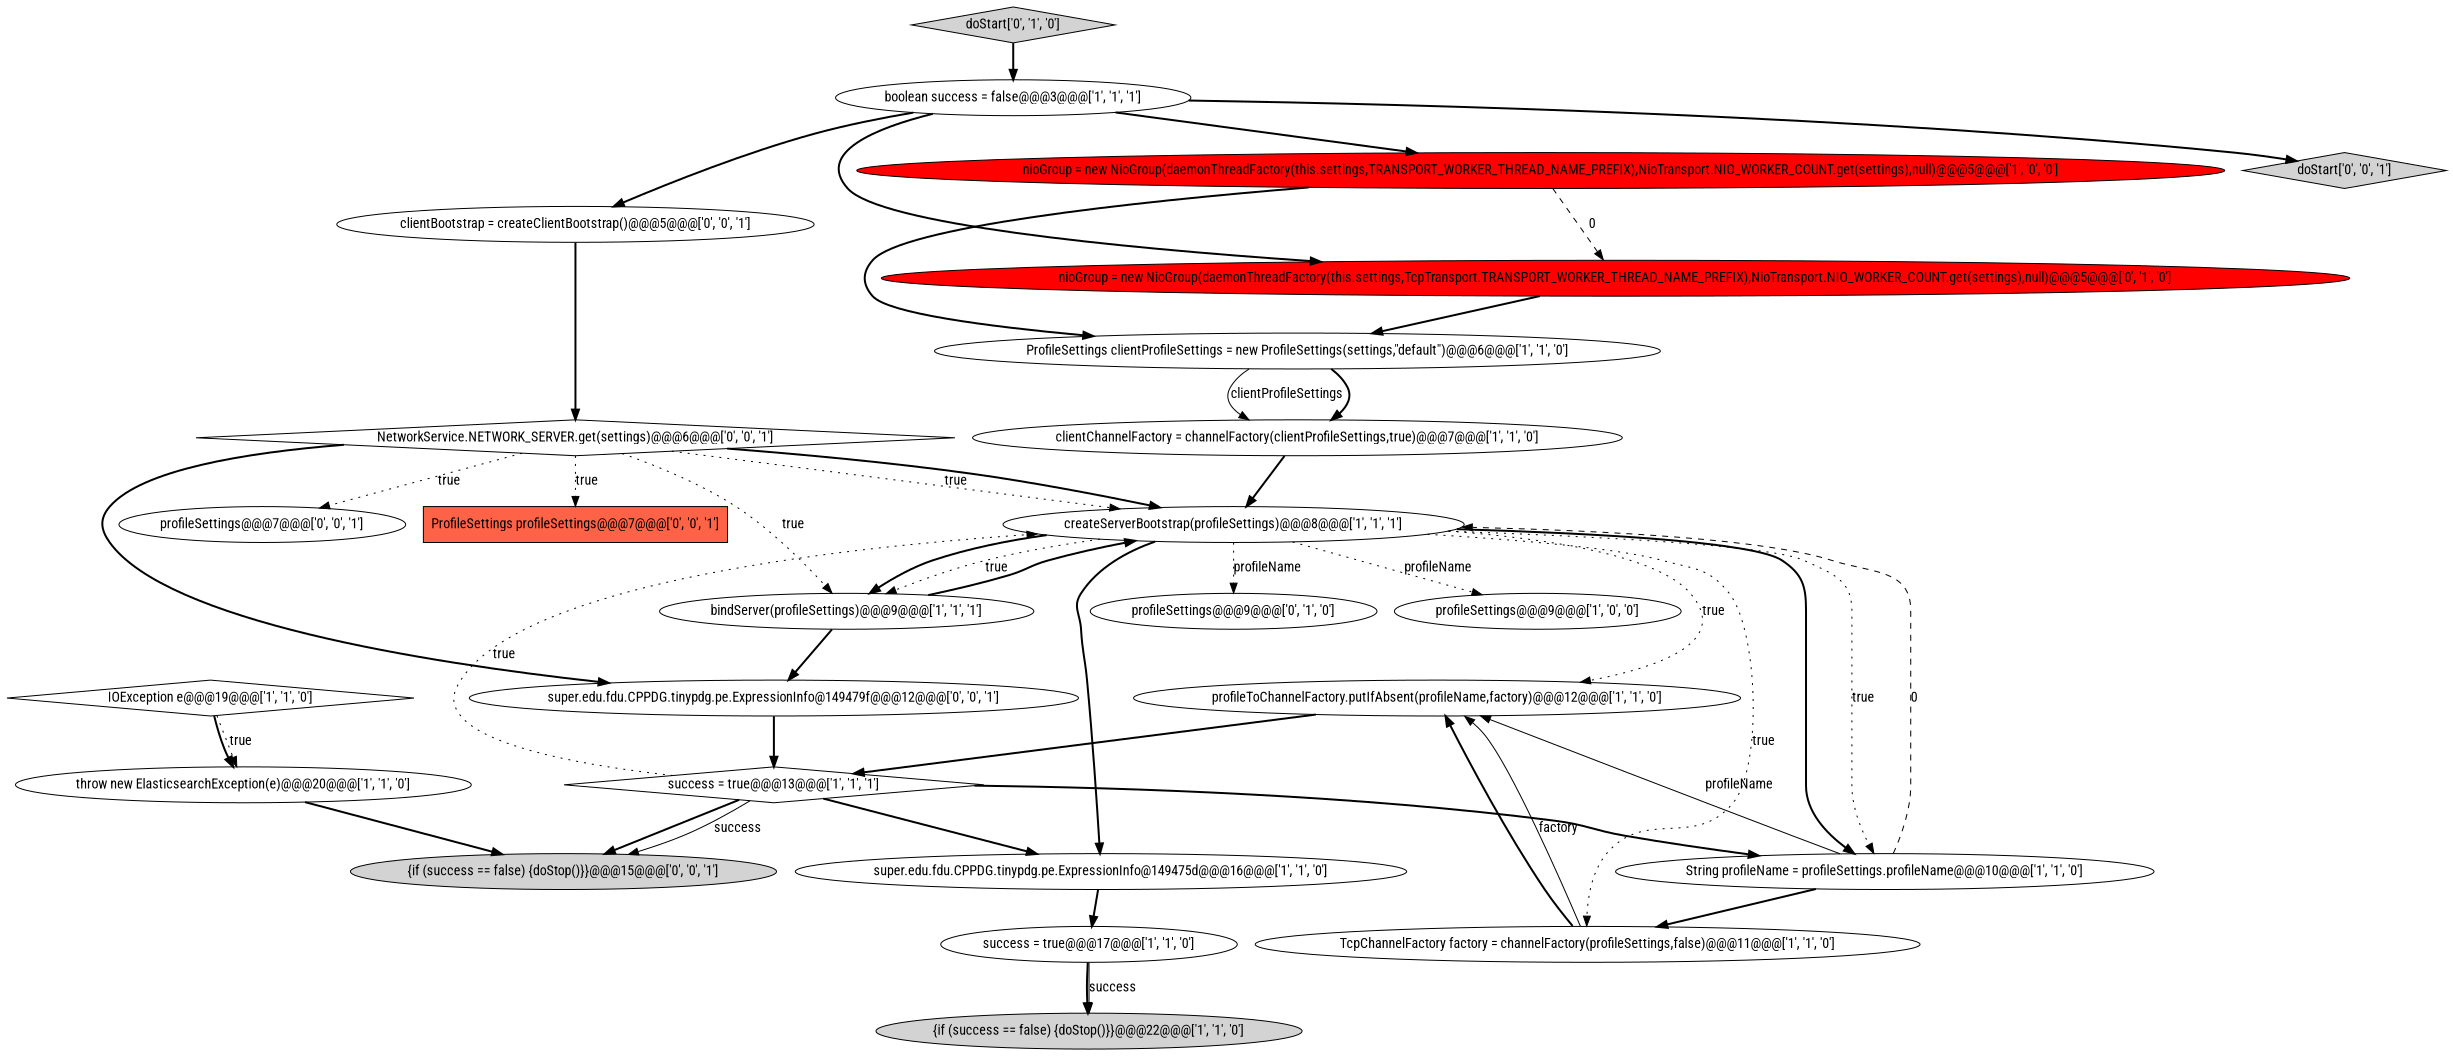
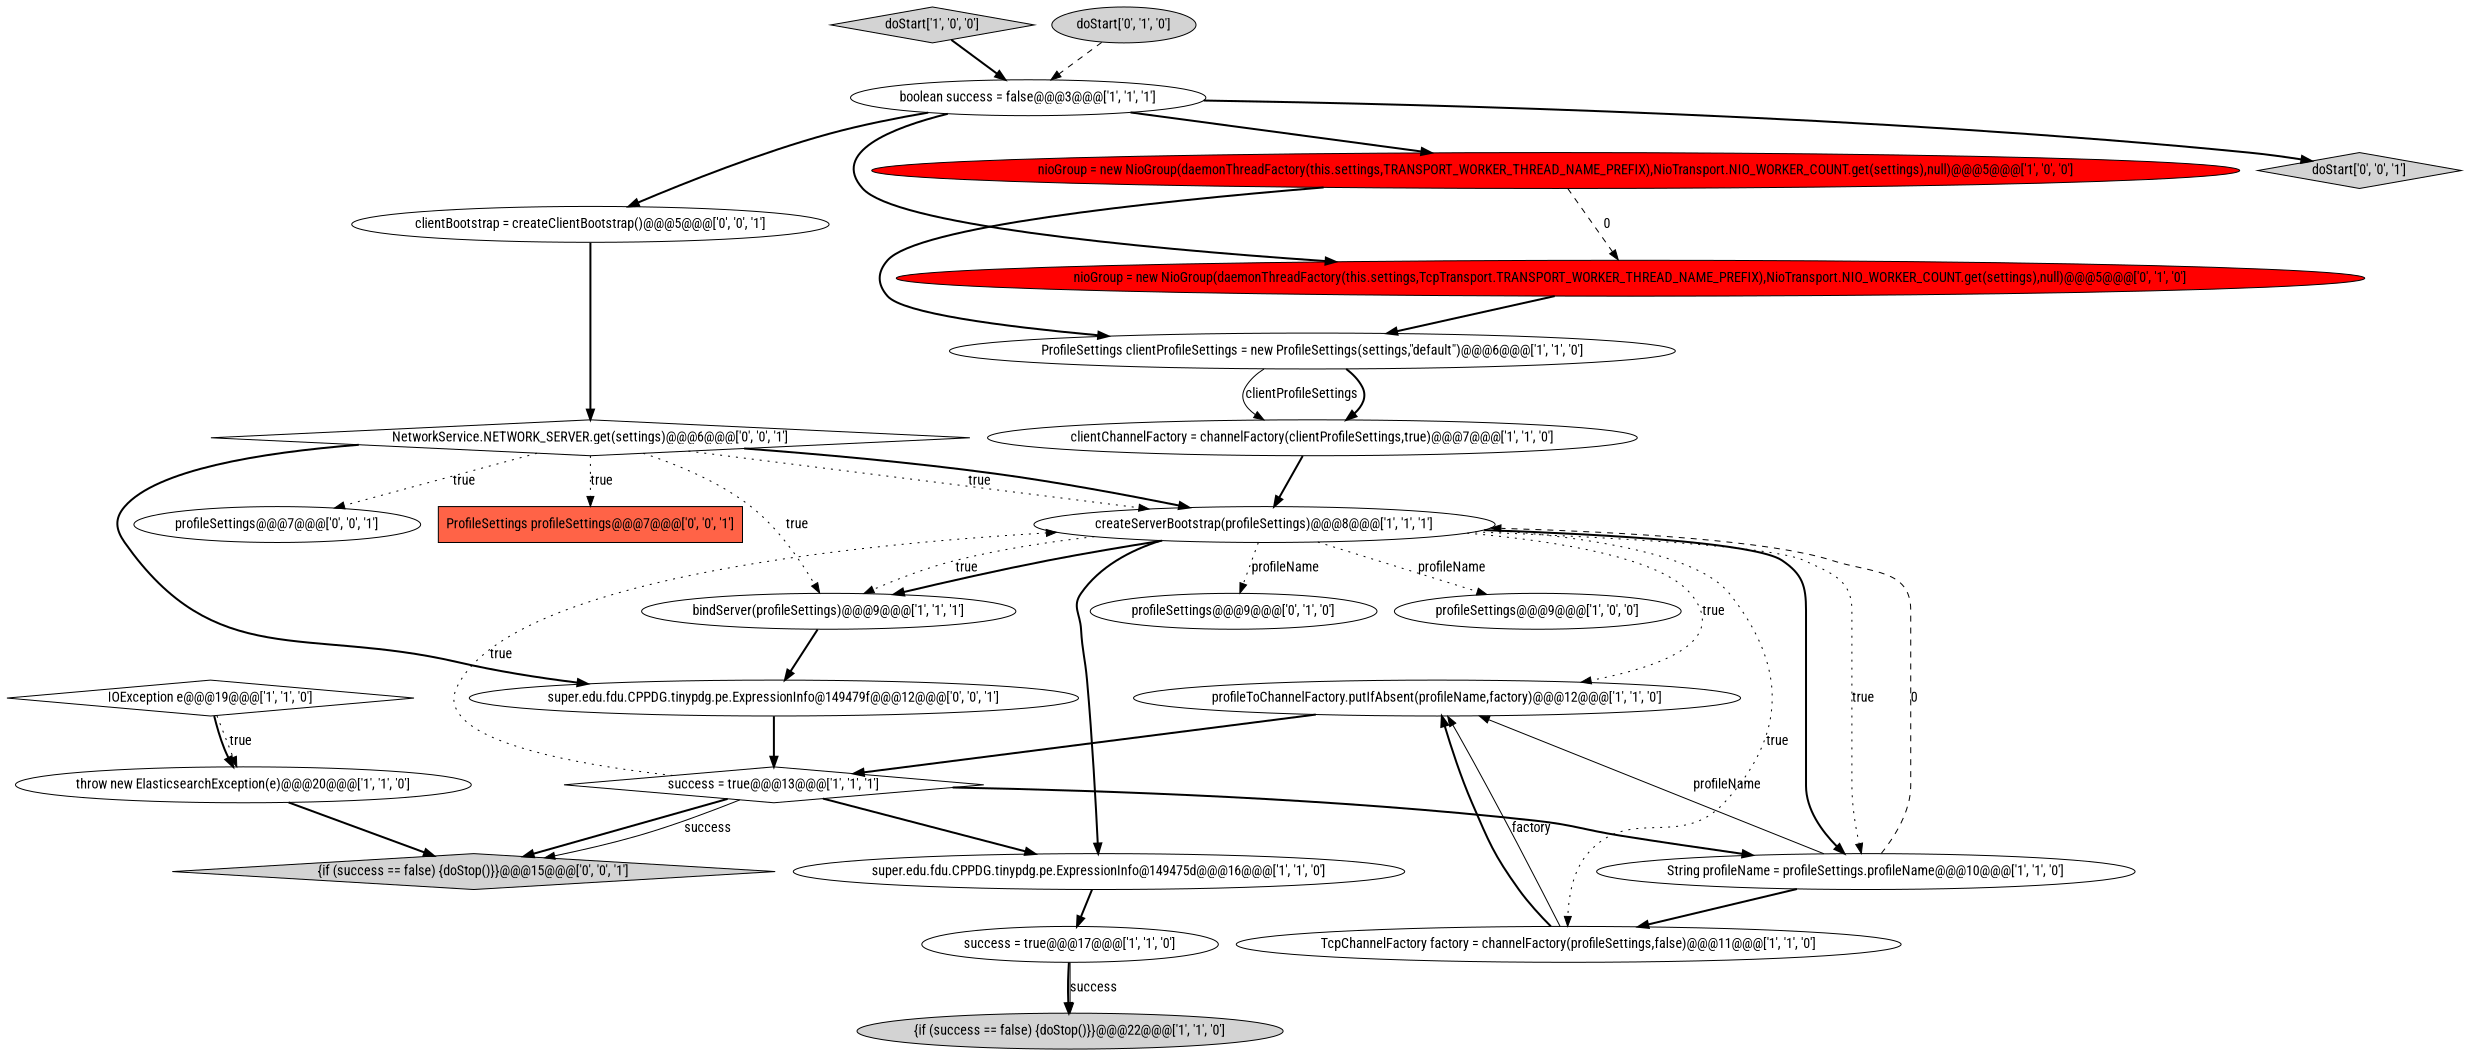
node "doStart['1', '0', '0']": added
node "doStart['0', '1', '0']": shape diamond -> ellipse
edge "doStart['0', '1', '0']" -> "boolean success = false@@@3@@@['1', '1', '1']": style bold -> dashed
edge "bindServer(profileSettings)@@@9@@@['1', '1', '1']" -> "createServerBootstrap(profileSettings)@@@8@@@['1', '1', '1']": removed
node "{if (success == false) {doStop()}}@@@15@@@['0', '0', '1']": shape ellipse -> diamond
